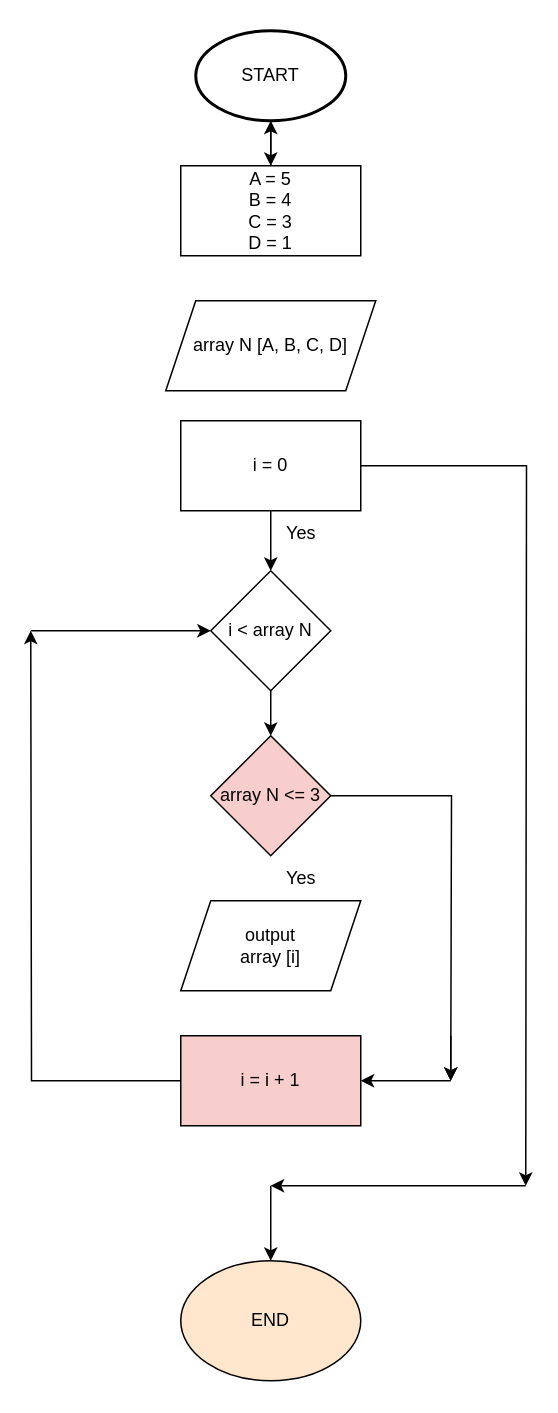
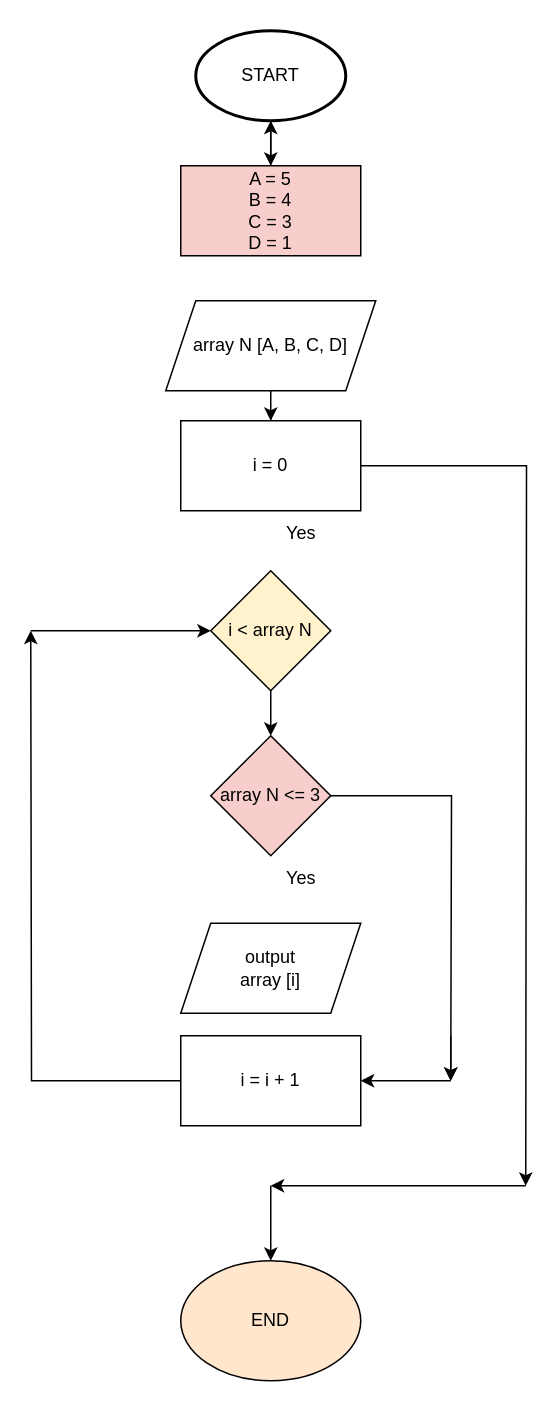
node "A = 5 B = 4 C = 3 D = 1": fillcolor #ffffff -> #f8cecc
edge "array N [A, B, C, D]" -> "i = 0": added
edge "i = 0" -> "i < array N": removed
node "i < array N": fillcolor #ffffff -> #fff2cc
node "output array [i]": moved (271, 946) -> (271, 968)
node "i = i + 1": fillcolor #f8cecc -> #ffffff
